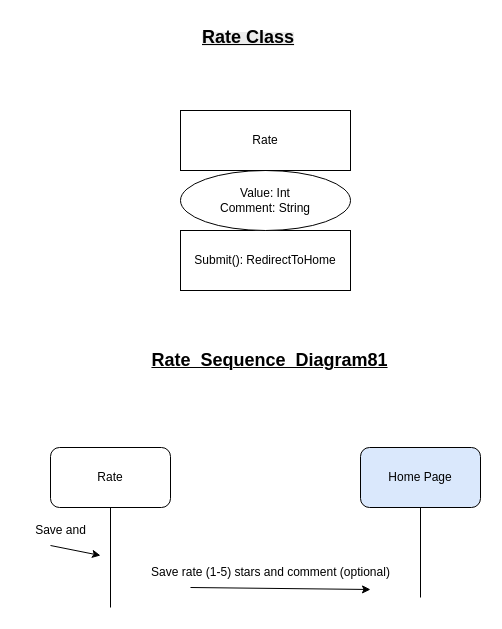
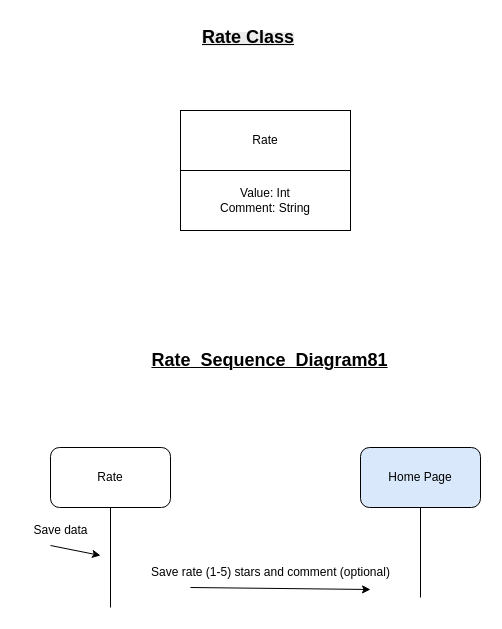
node "Value: Int Comment: String": shape ellipse -> rectangle
node "Submit(): RedirectToHome": removed
node "Save and": label "Save and" -> "Save data"
